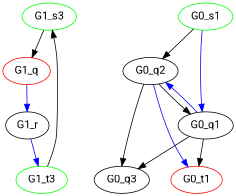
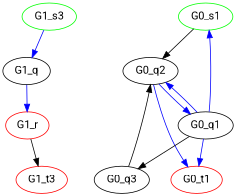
edge "G1_s3" -> "G1_q": color black -> blue
edge "G0_s1" -> "G0_q1": reversed
node "G1_q": color red -> black
edge "G0_q2" -> "G0_q1": color black -> blue
edge "G1_t3" -> "G1_s3": removed
edge "G0_q2" -> "G0_q3": reversed
node "G1_r": color black -> red
edge "G1_r" -> "G1_t3": color blue -> black
edge "G0_q1" -> "G0_t1": color black -> blue
node "G1_t3": color green -> red
